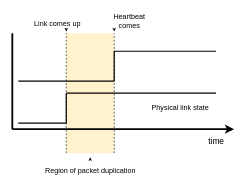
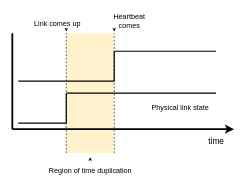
node "Region of packet duplication": label "Region of packet duplication" -> "Region of time duplication"
